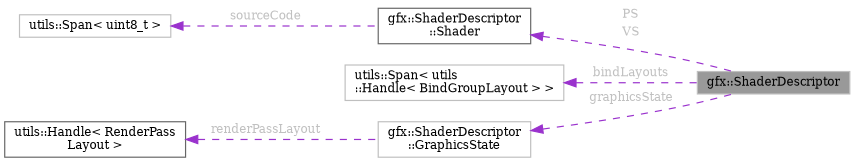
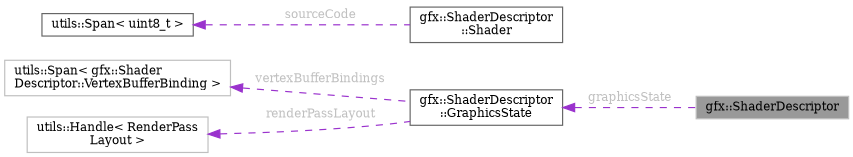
node "utils::Span< uint8_t >": color grey75 -> gray40
edge "gfx::ShaderDescriptor" -> "gfx::ShaderDescriptor ::Shader": removed, label "PS VS"
node "utils::Span< gfx::Shader Descriptor::VertexBufferBinding >": added
node "utils::Span< utils ::Handle< BindGroupLayout > >": removed
node "utils::Handle< RenderPass Layout >": color gray40 -> grey75
node "gfx::ShaderDescriptor ::GraphicsState": color grey75 -> gray40
